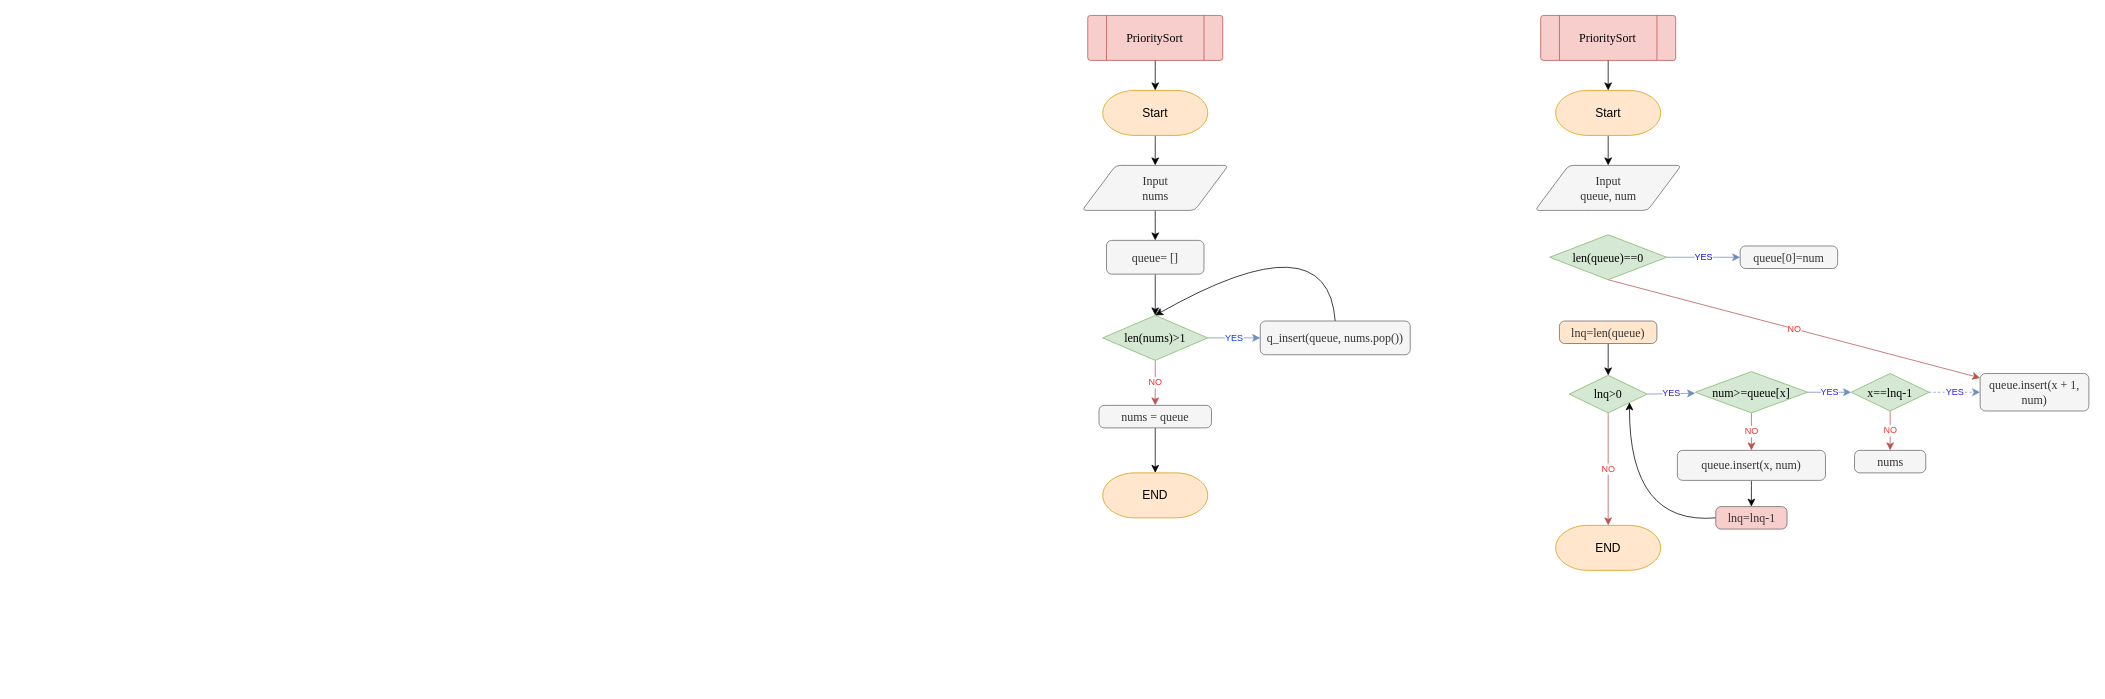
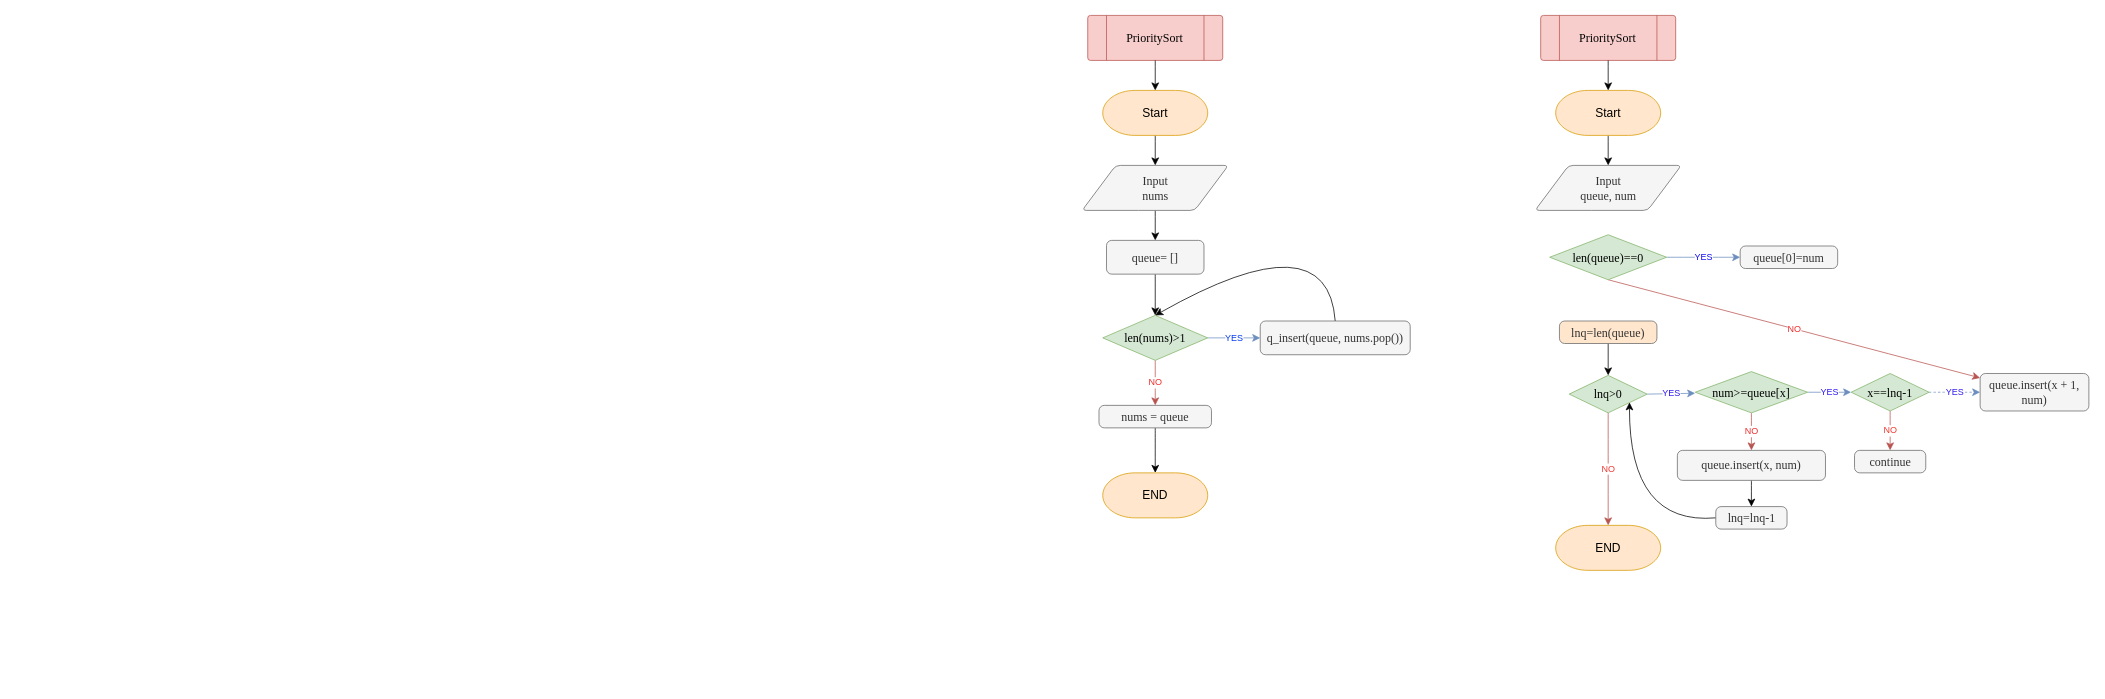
node "nums": label "nums" -> "continue"
node "lnq=lnq-1": fillcolor #f8cecc -> #f5f5f5
